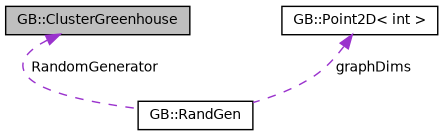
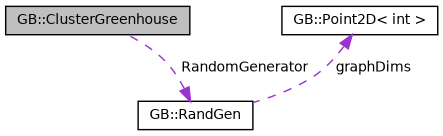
edge "GB::RandGen" -> "GB::ClusterGreenhouse": reversed
